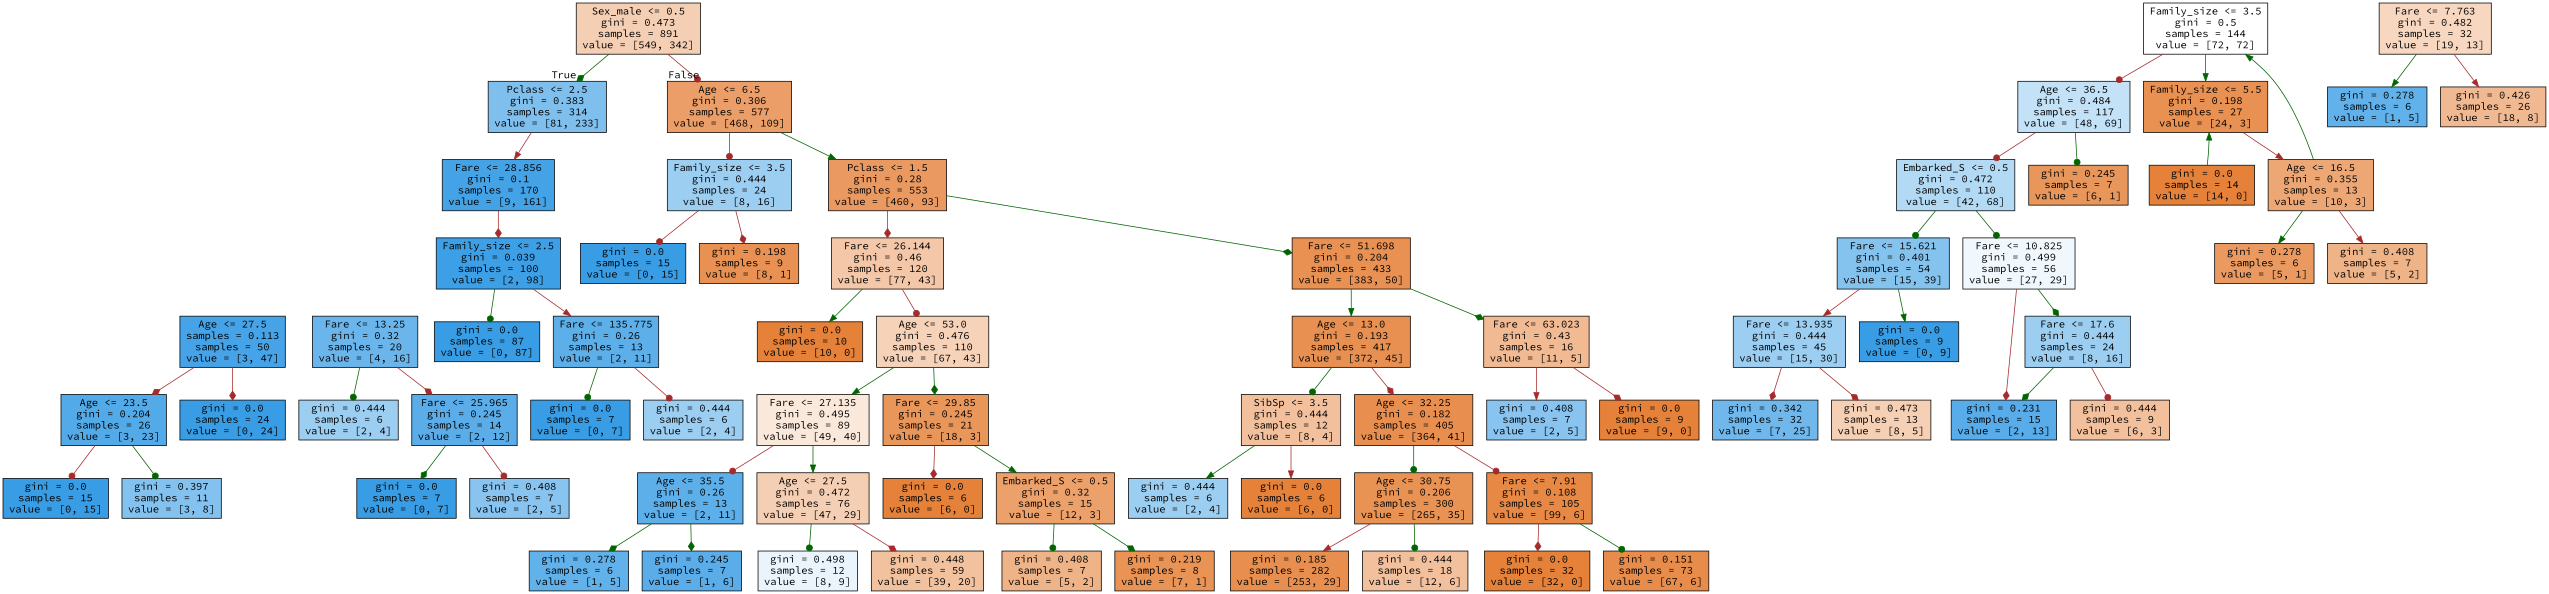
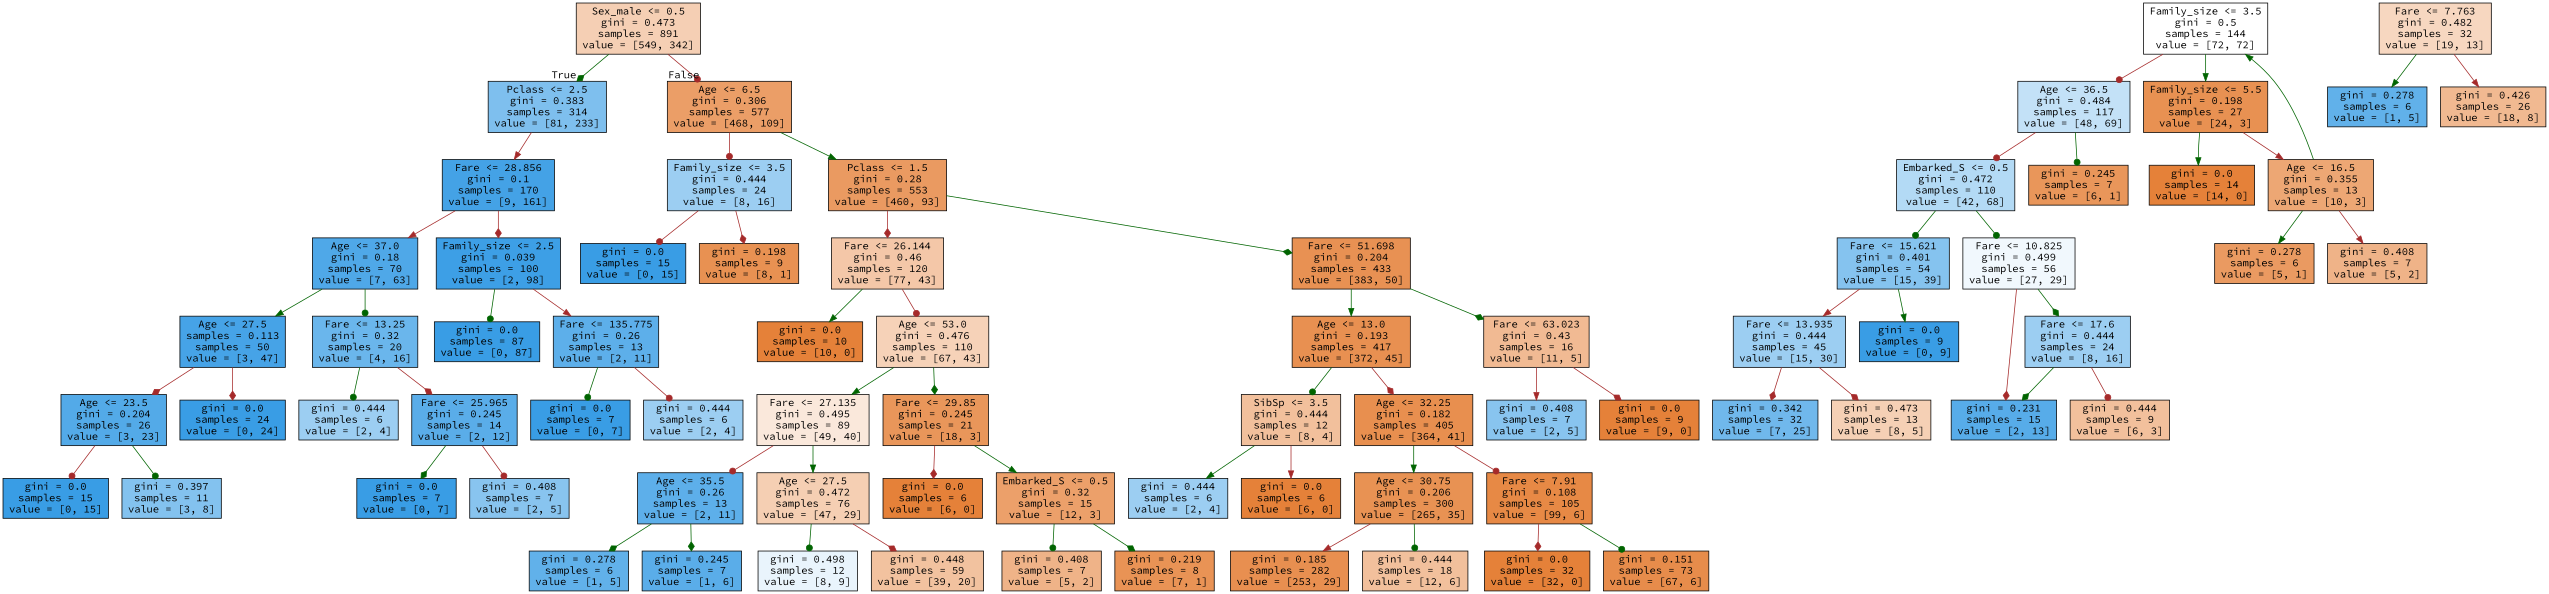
edge "gini = 0.0 samples = 14 value = [14, 0]" -> "Family_size <= 5.5 gini = 0.198 samples = 27 value = [24, 3]": reversed
node "Age <= 37.0 gini = 0.18 samples = 70 value = [7, 63]": added
edge "Age <= 32.25 gini = 0.182 samples = 405 value = [364, 41]" -> "Age <= 30.75 gini = 0.206 samples = 300 value = [265, 35]": arrowhead dot -> normal
